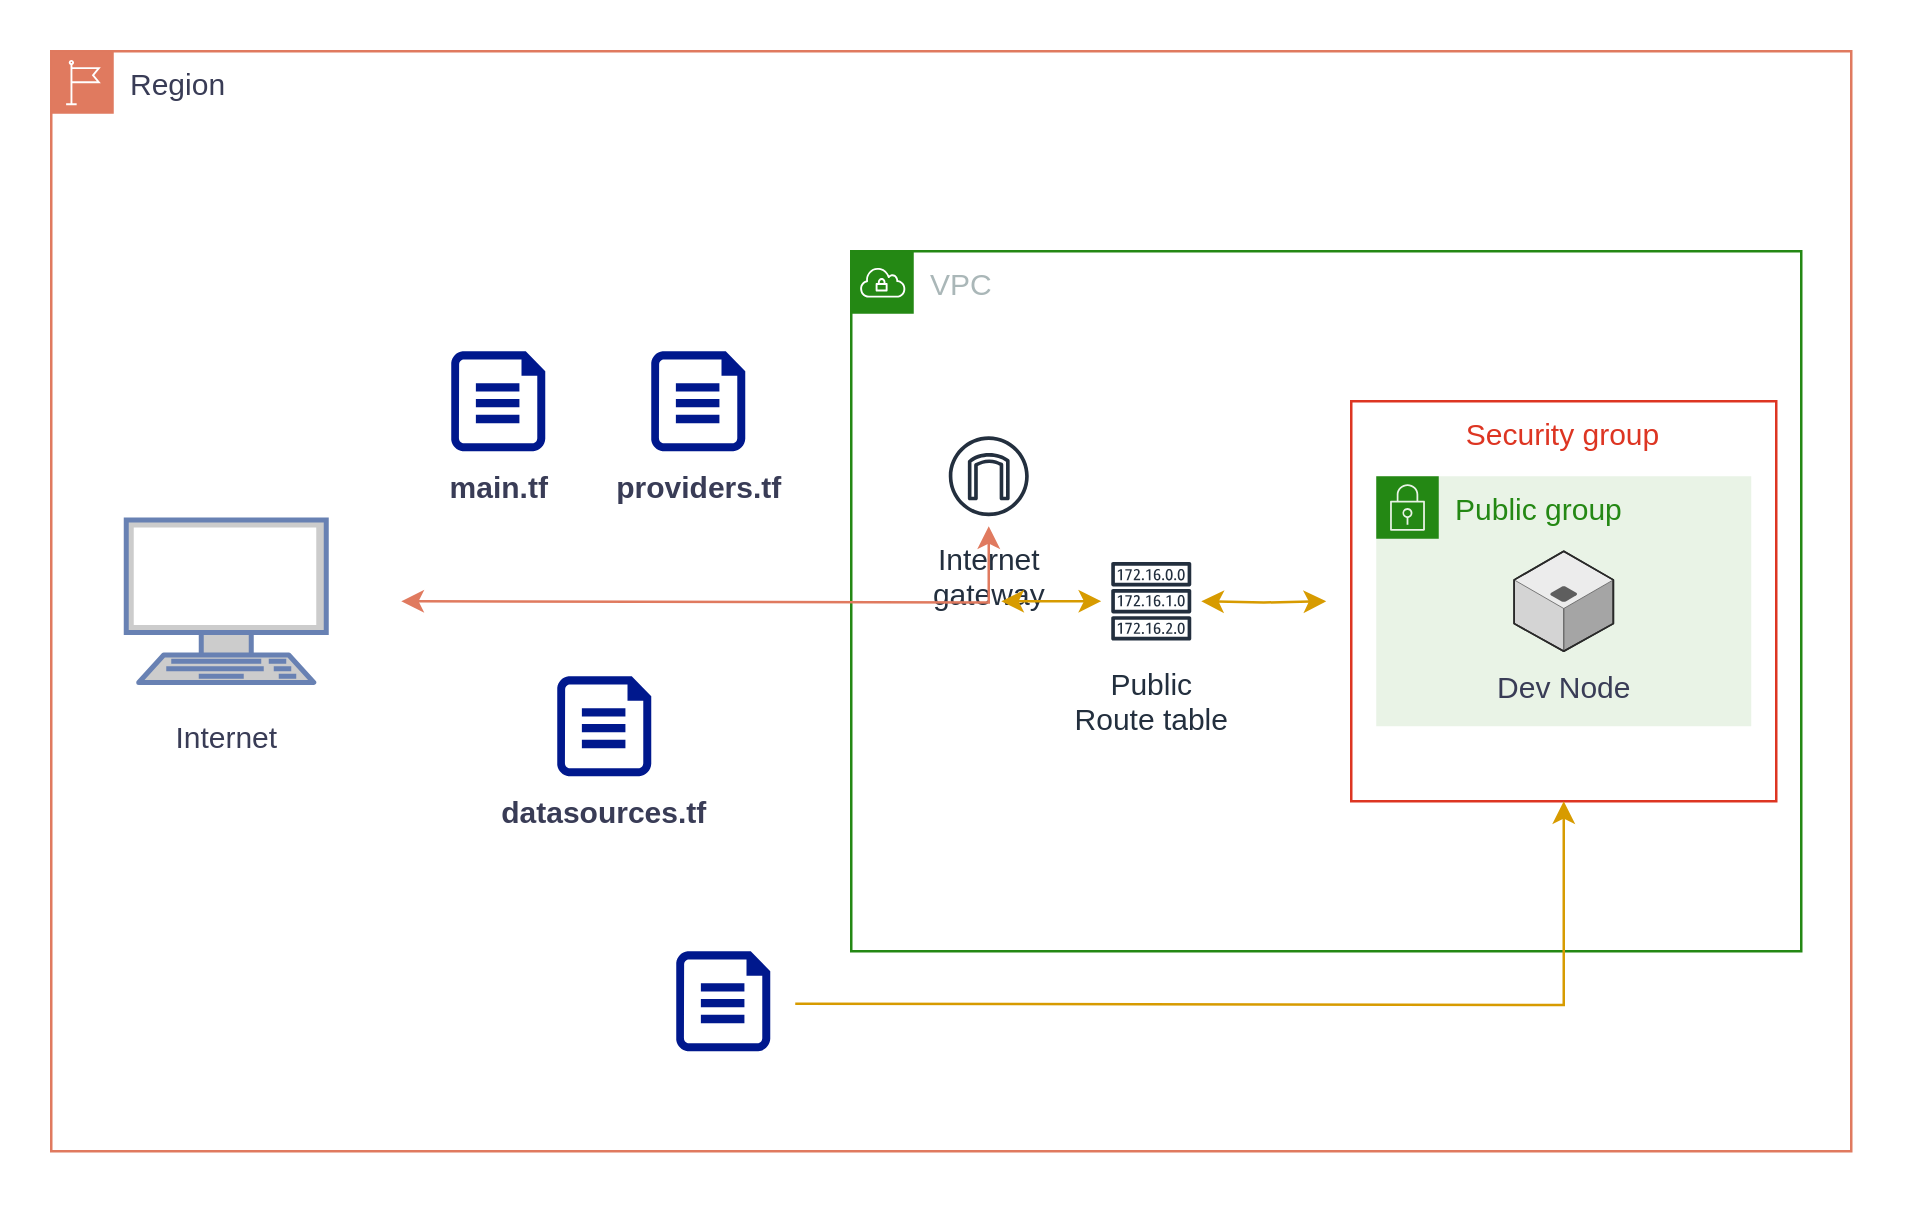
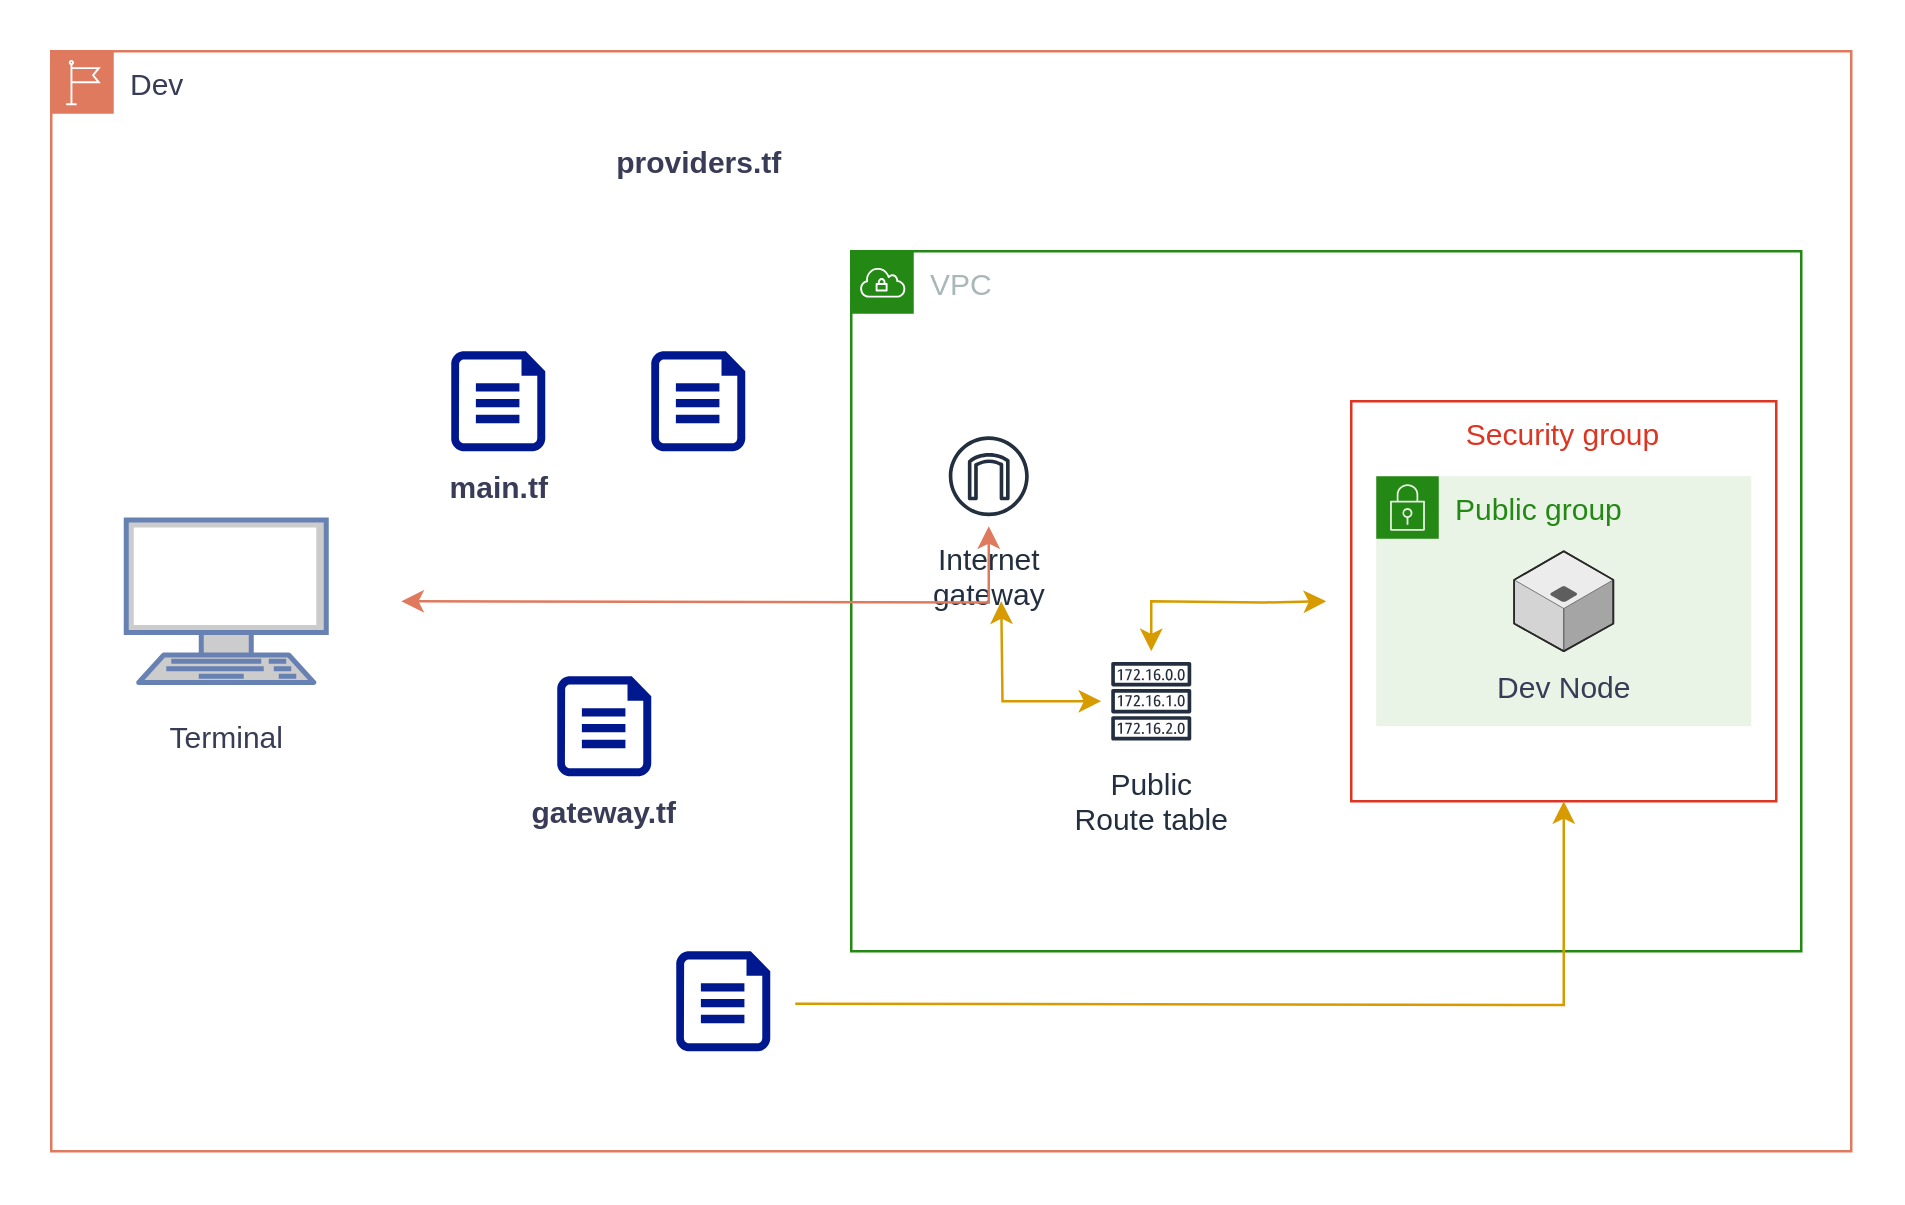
node "Region": label "Region" -> "Dev"
node "providers.tf": moved (698, 489) -> (698, 164)
node "Public Route table": moved (1151, 601) -> (1151, 701)
node "Internet": label "Internet" -> "Terminal"
node "datasources.tf": label "datasources.tf" -> "gateway.tf"
